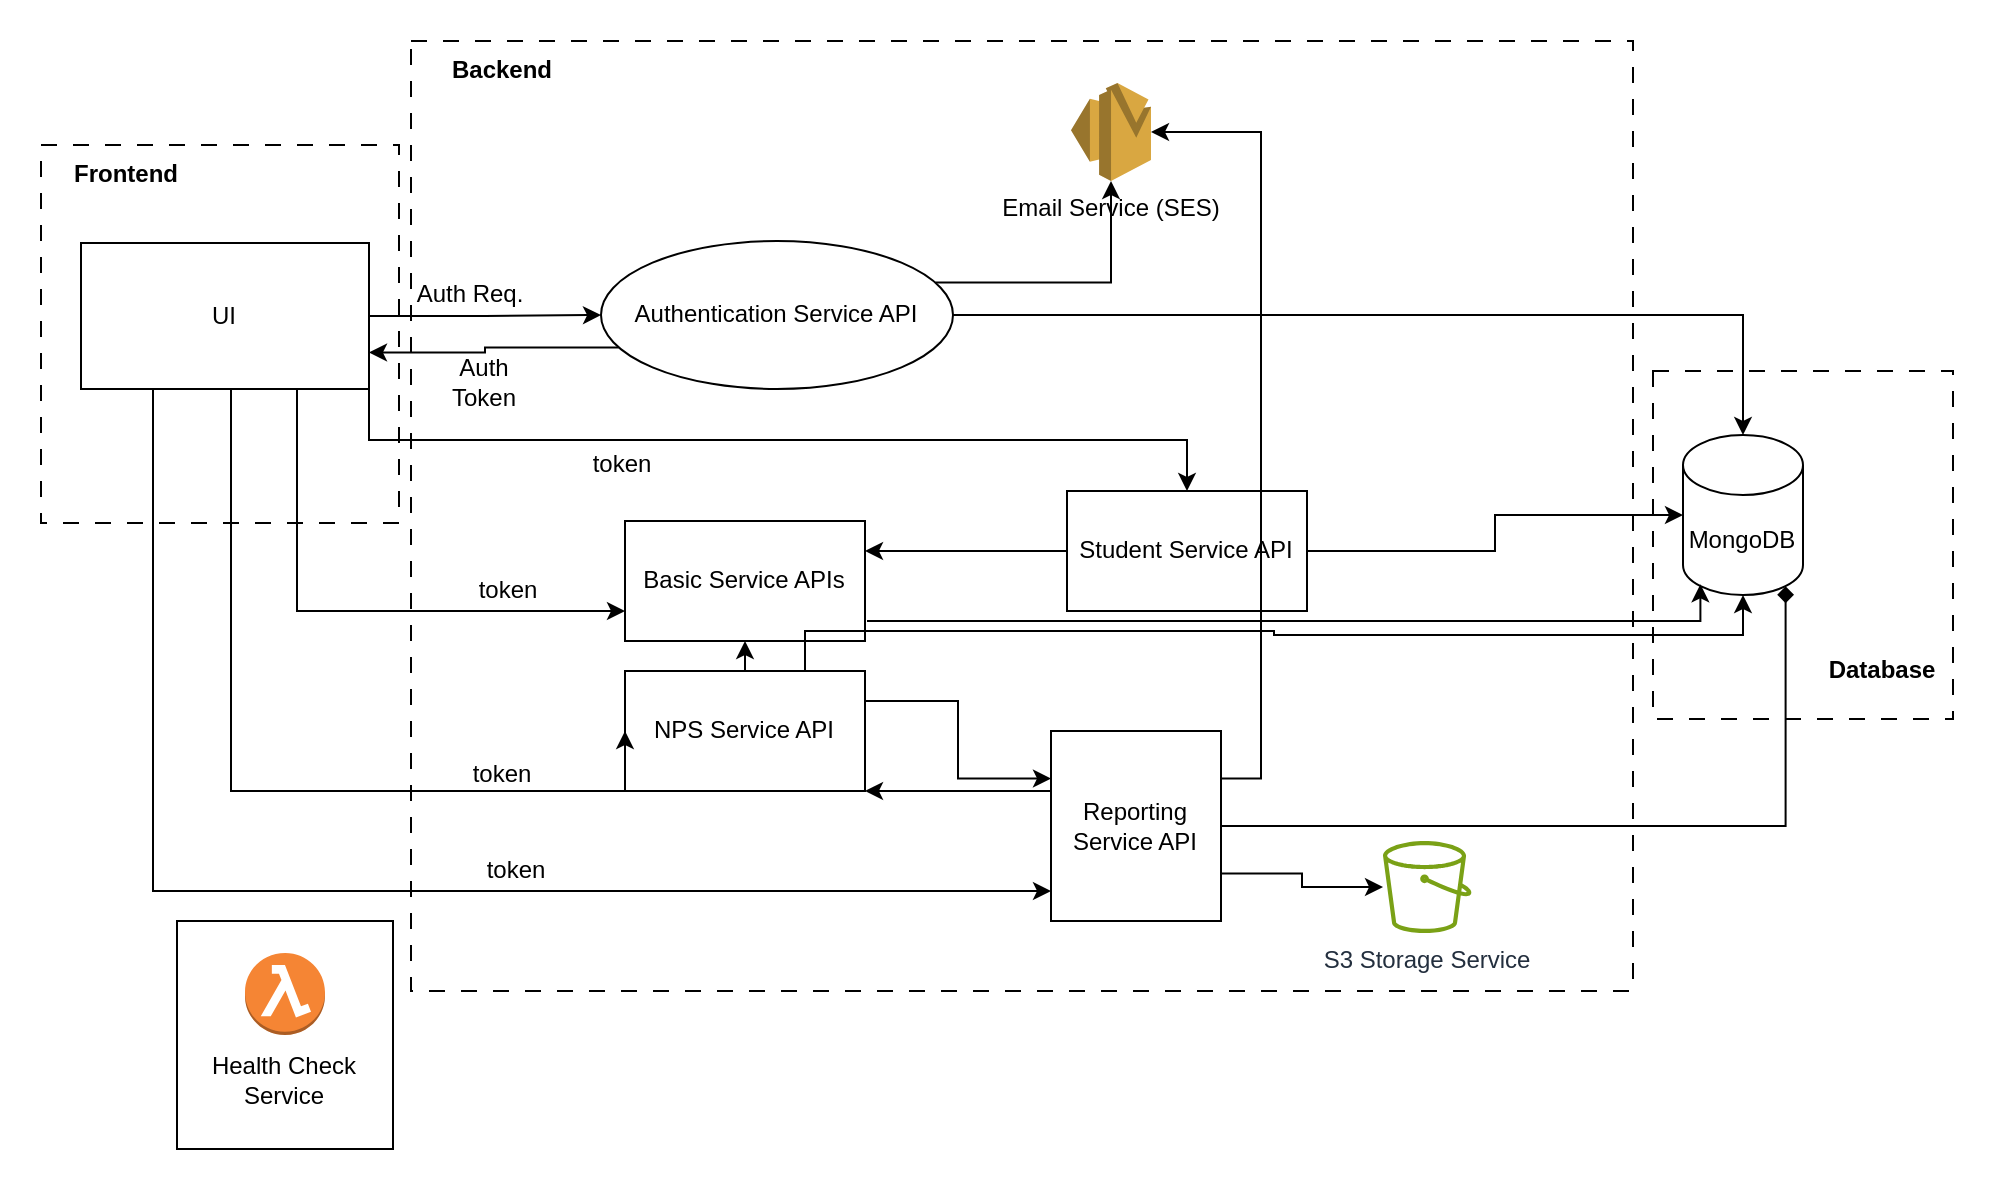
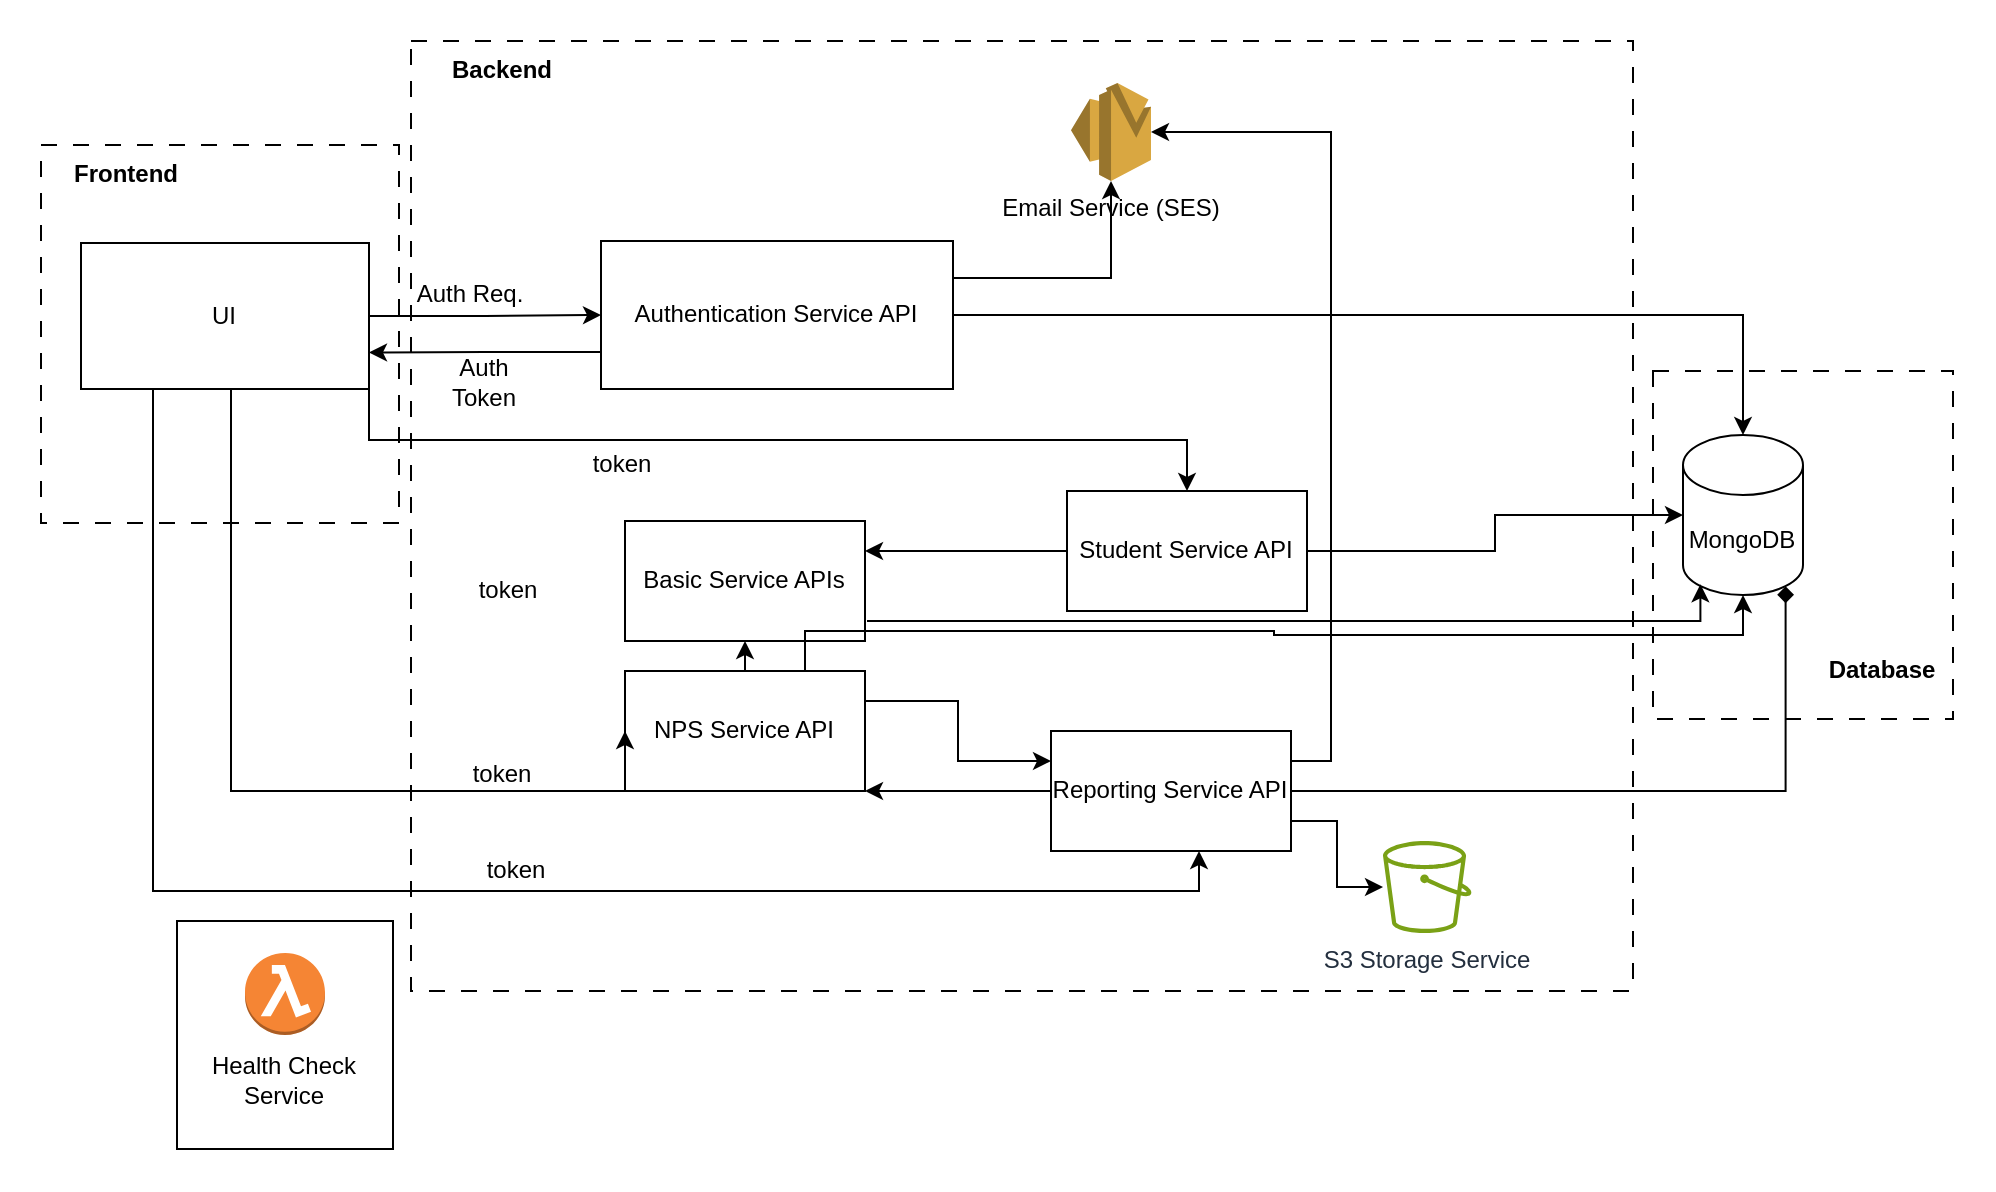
node "Authentication Service API": shape ellipse -> rectangle
edge "UI" -> "Basic Service APIs": removed
node "Reporting Service API": size 170x190 -> 240x120
